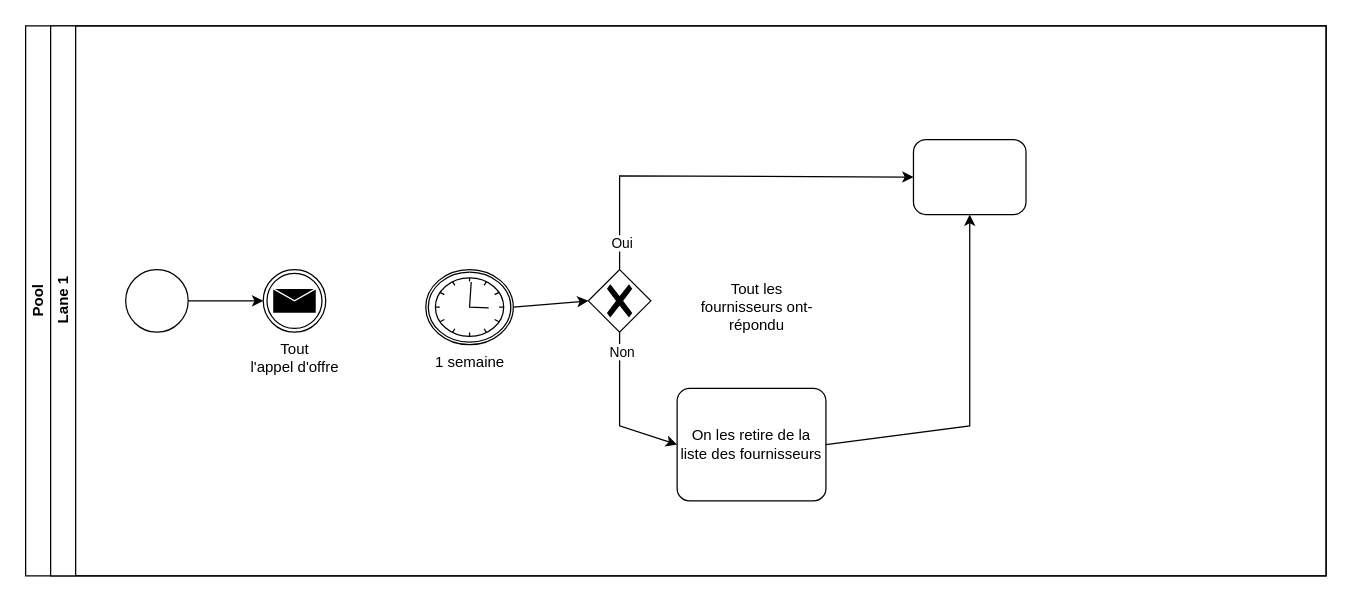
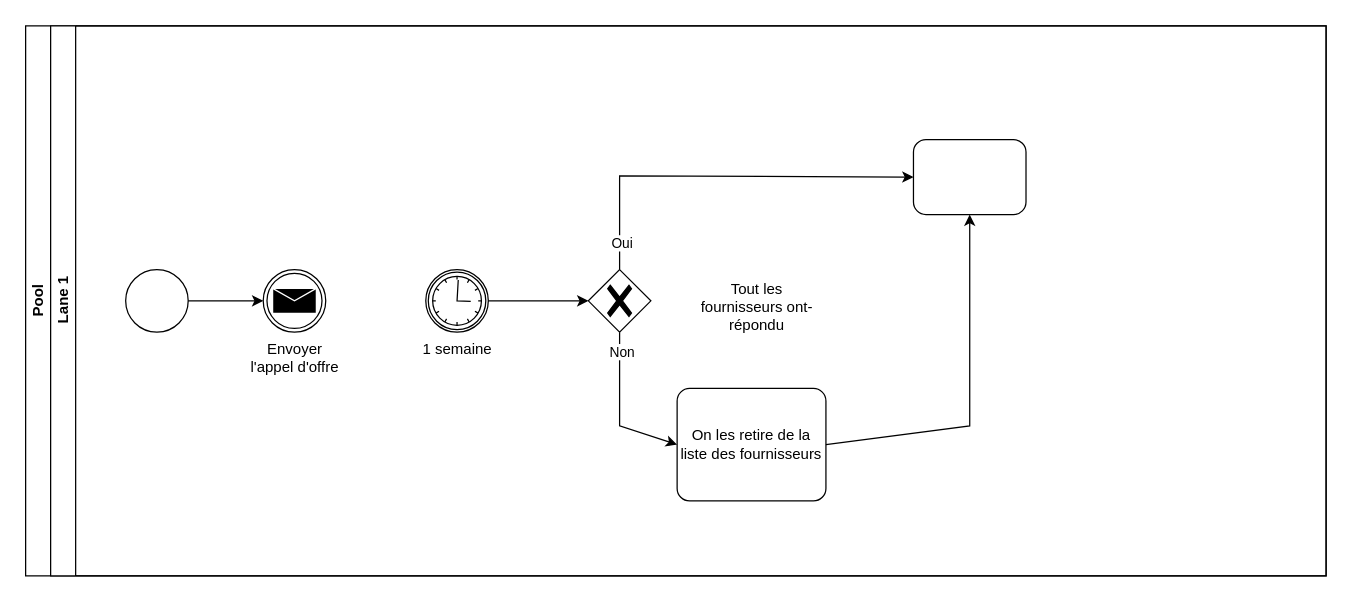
node "1 semaine": size 88x75 -> 63x63
node "Tout l'appel d'offre": label "Tout l'appel d'offre" -> "Envoyer l'appel d'offre"
